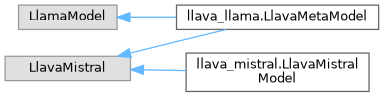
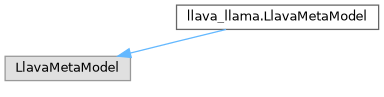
node "LlamaModel": removed
node "LlavaMistral": label "LlavaMistral" -> "LlavaMetaModel"
node "llava_mistral.LlavaMistral Model": removed
